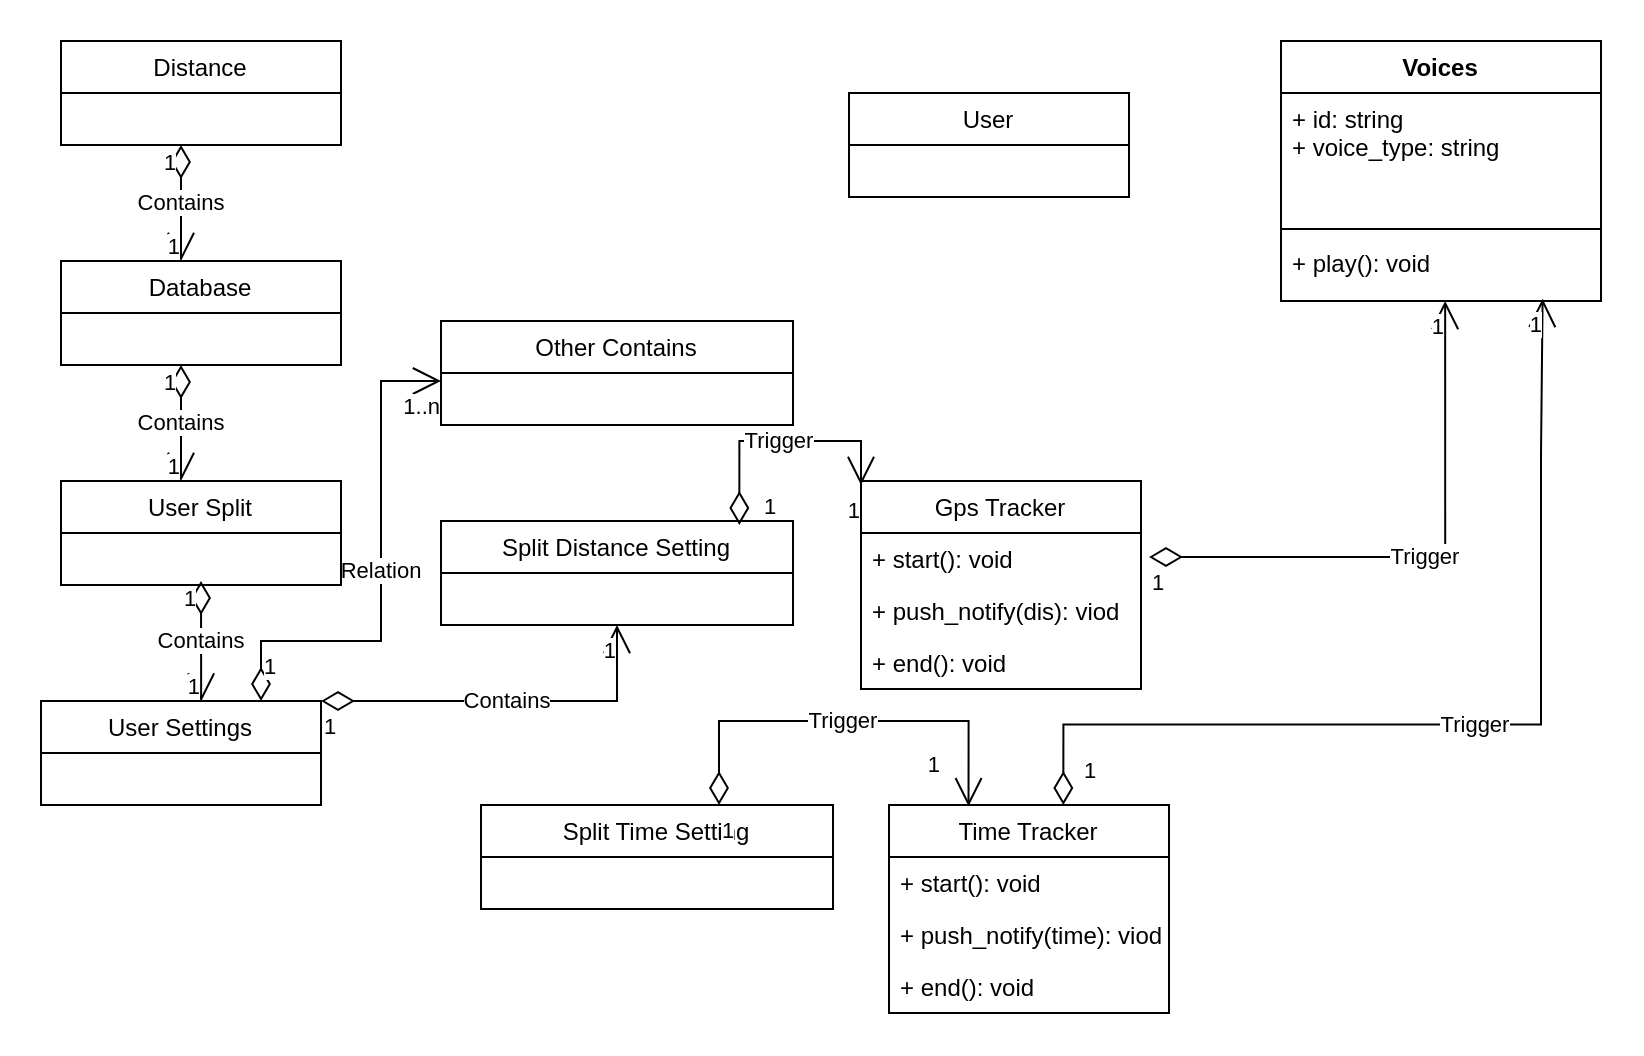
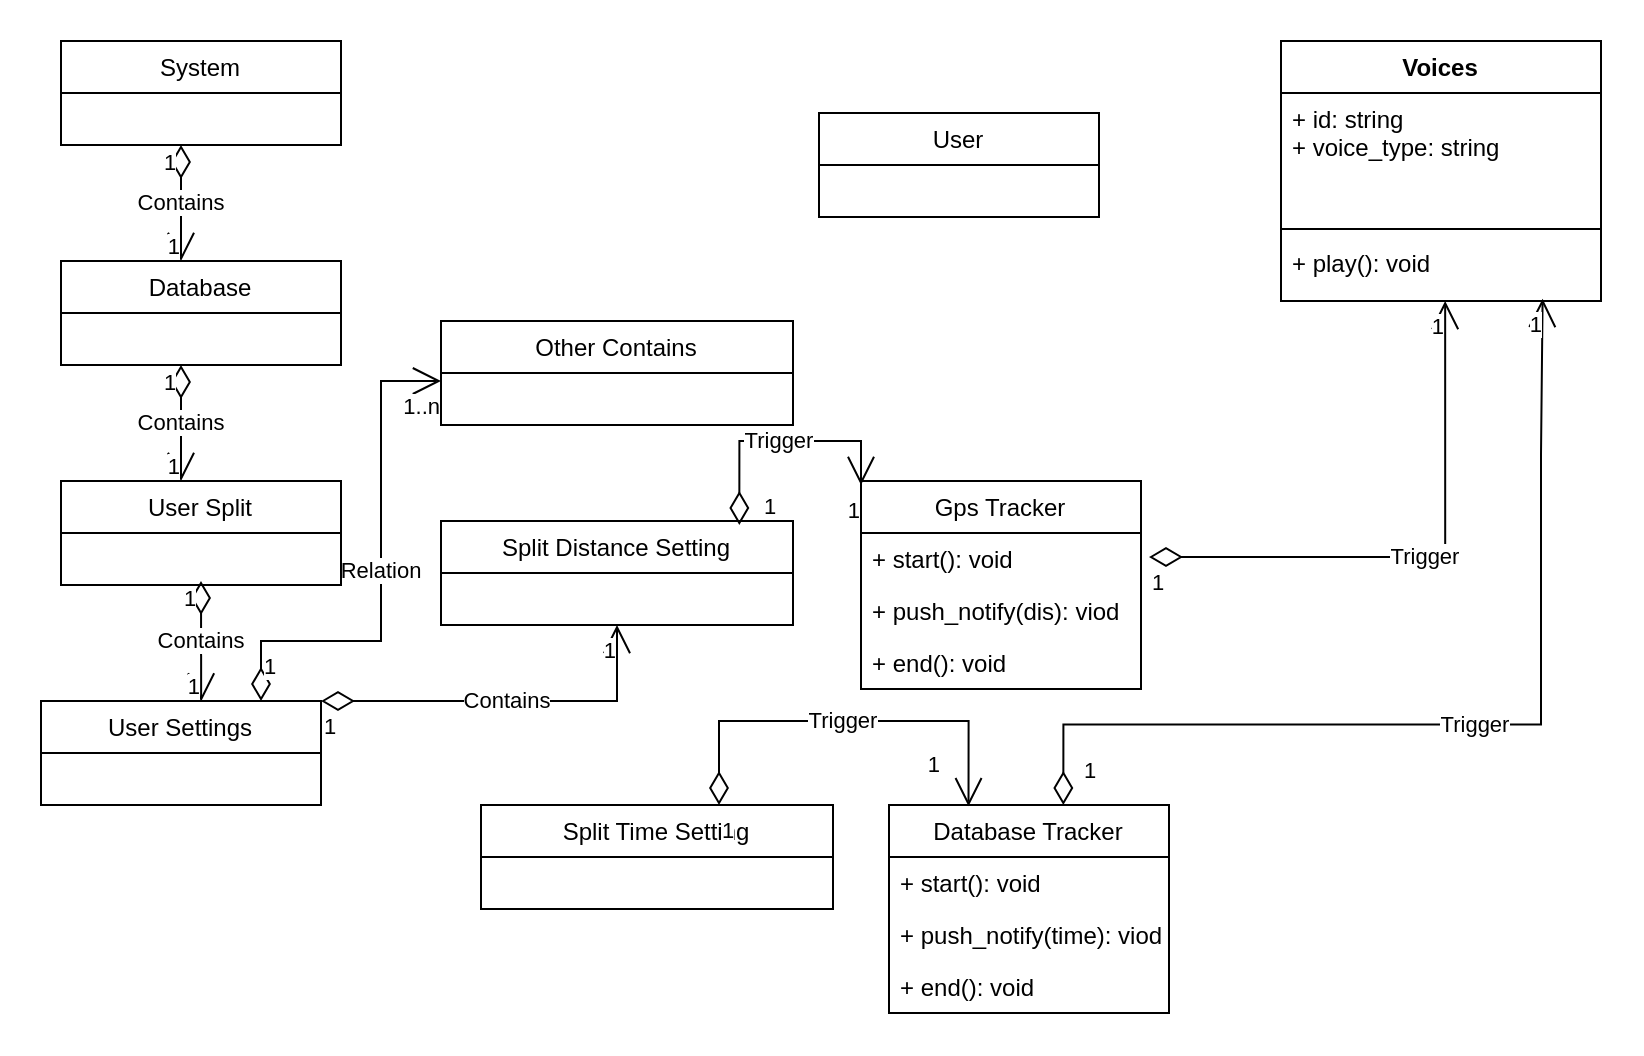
node "Distance": label "Distance" -> "System"
node "User": moved (989, 145) -> (959, 165)
node "Time Tracker": label "Time Tracker" -> "Database Tracker"
